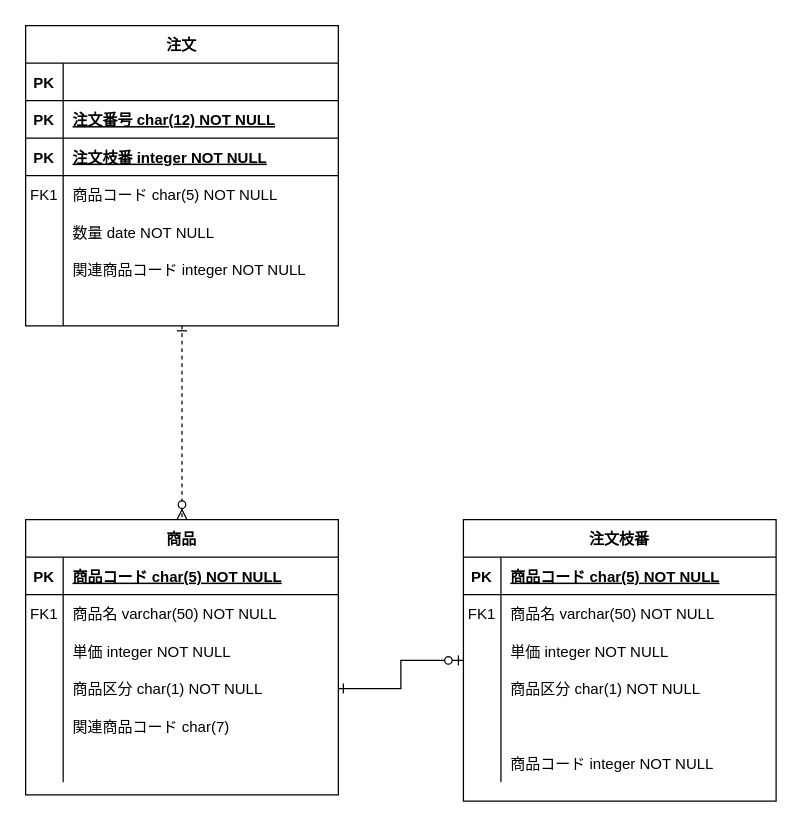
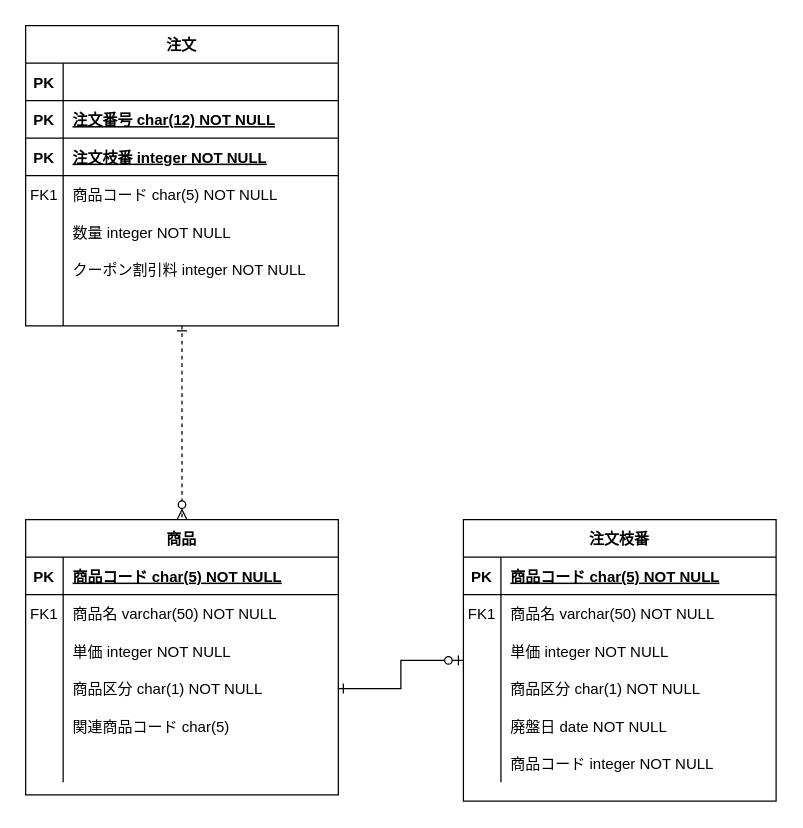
node "数量 date NOT NULL": label "数量 date NOT NULL" -> "数量 integer NOT NULL"
node "関連商品コード integer NOT NULL": label "関連商品コード integer NOT NULL" -> "クーポン割引料 integer NOT NULL"
node "関連商品コード char(7)": label "関連商品コード char(7)" -> "関連商品コード char(5)"
node "廃盤日 date NOT NULL": added
